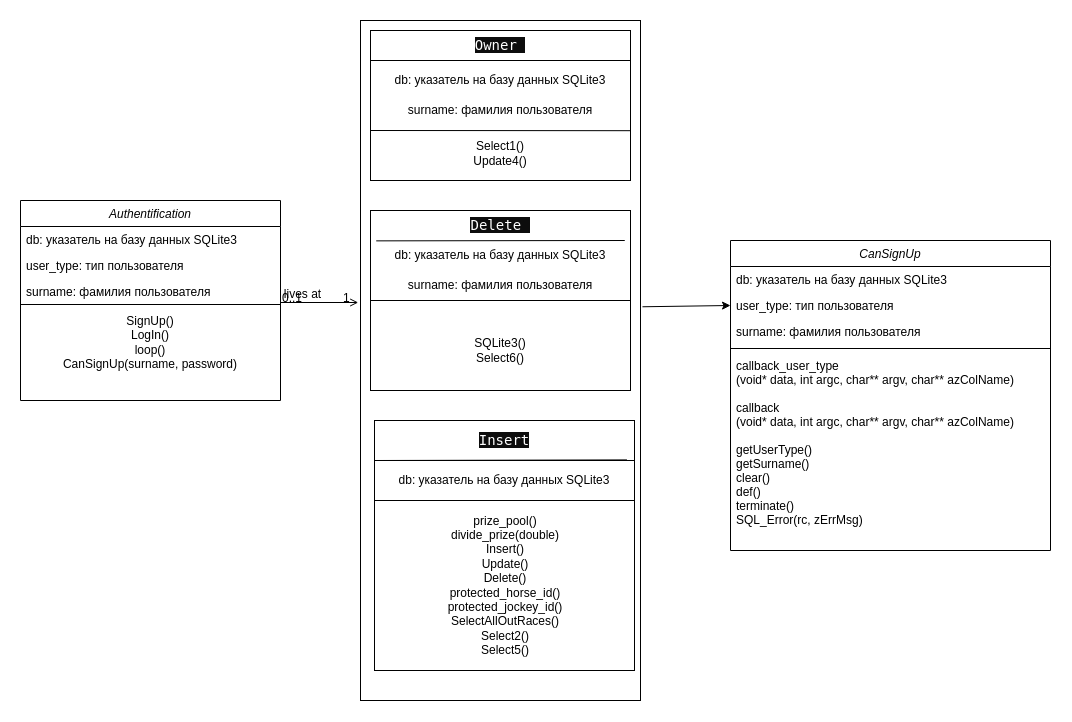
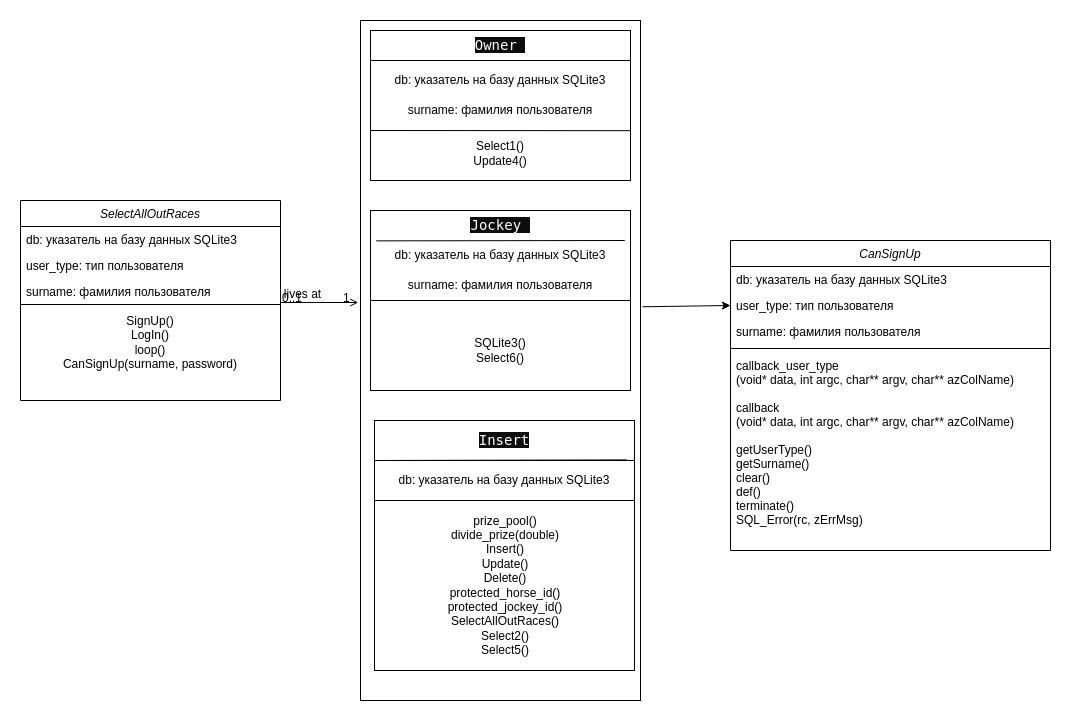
node "Authentification": label "Authentification" -> "SelectAllOutRaces"
node "Delete": label "Delete" -> "Jockey"
